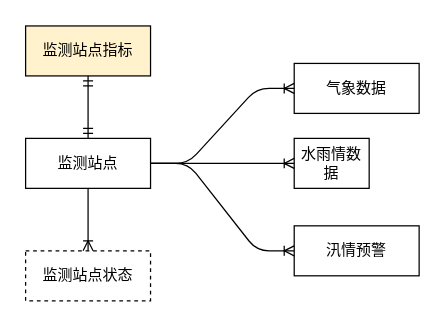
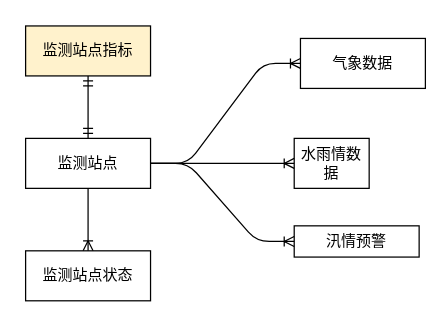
node "气象数据": moved (357, 88) -> (363, 63)
node "汛情预警": size 125x50 -> 125x31
node "监测站点状态": style dashed -> solid
